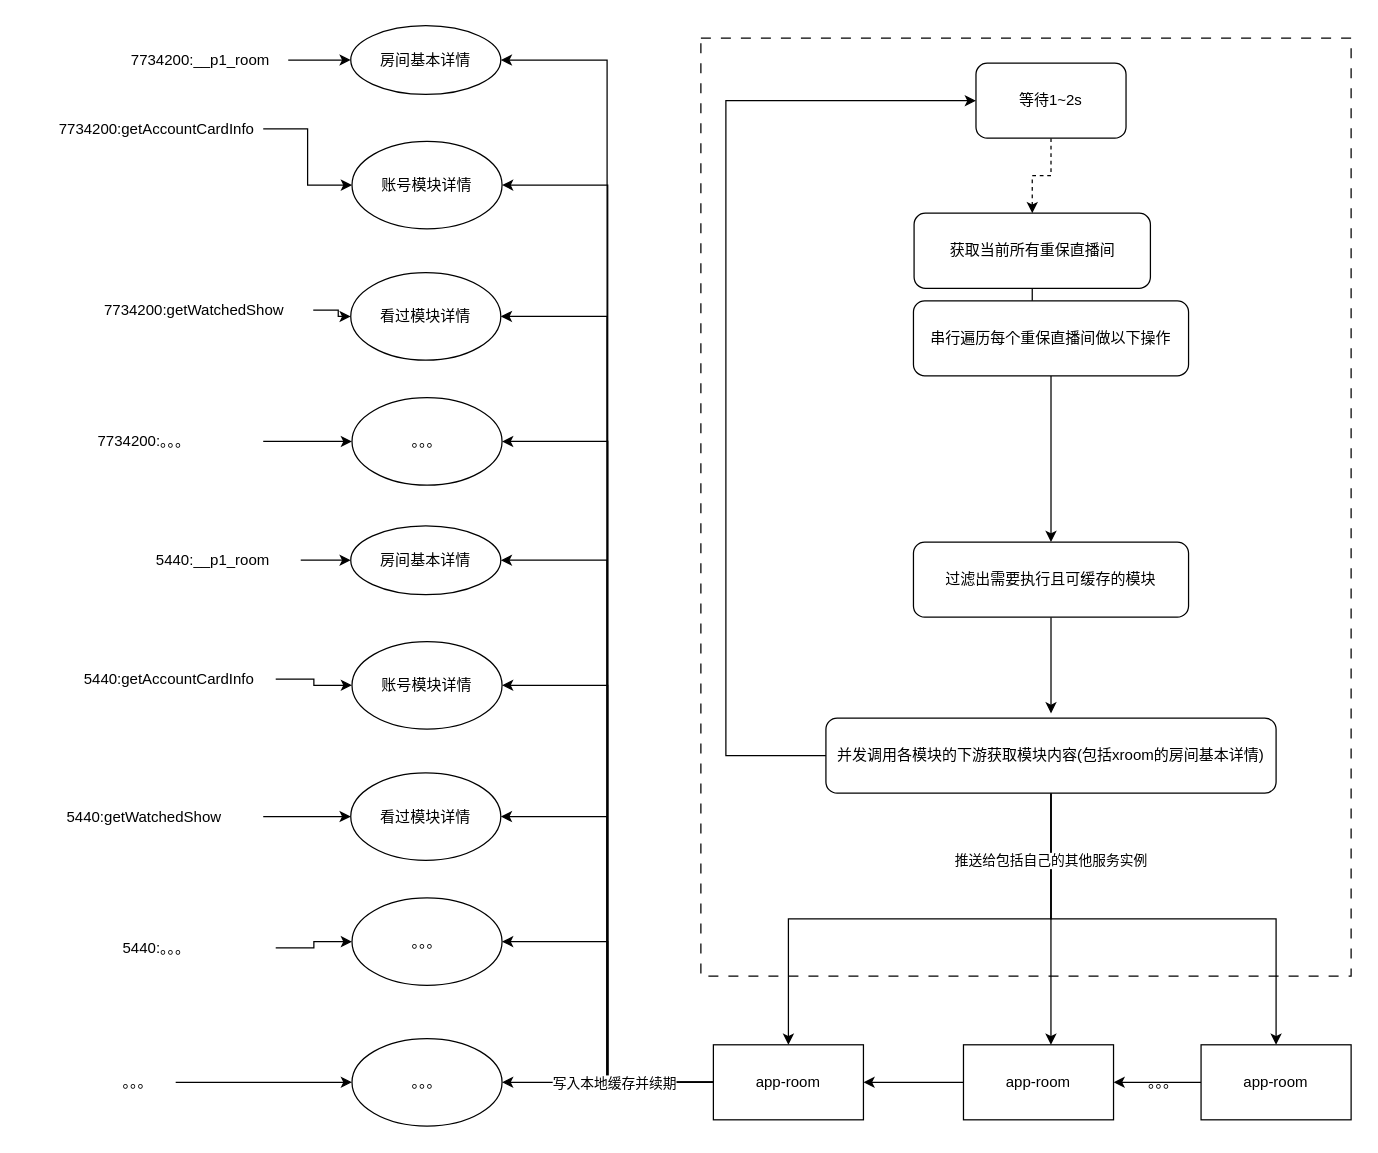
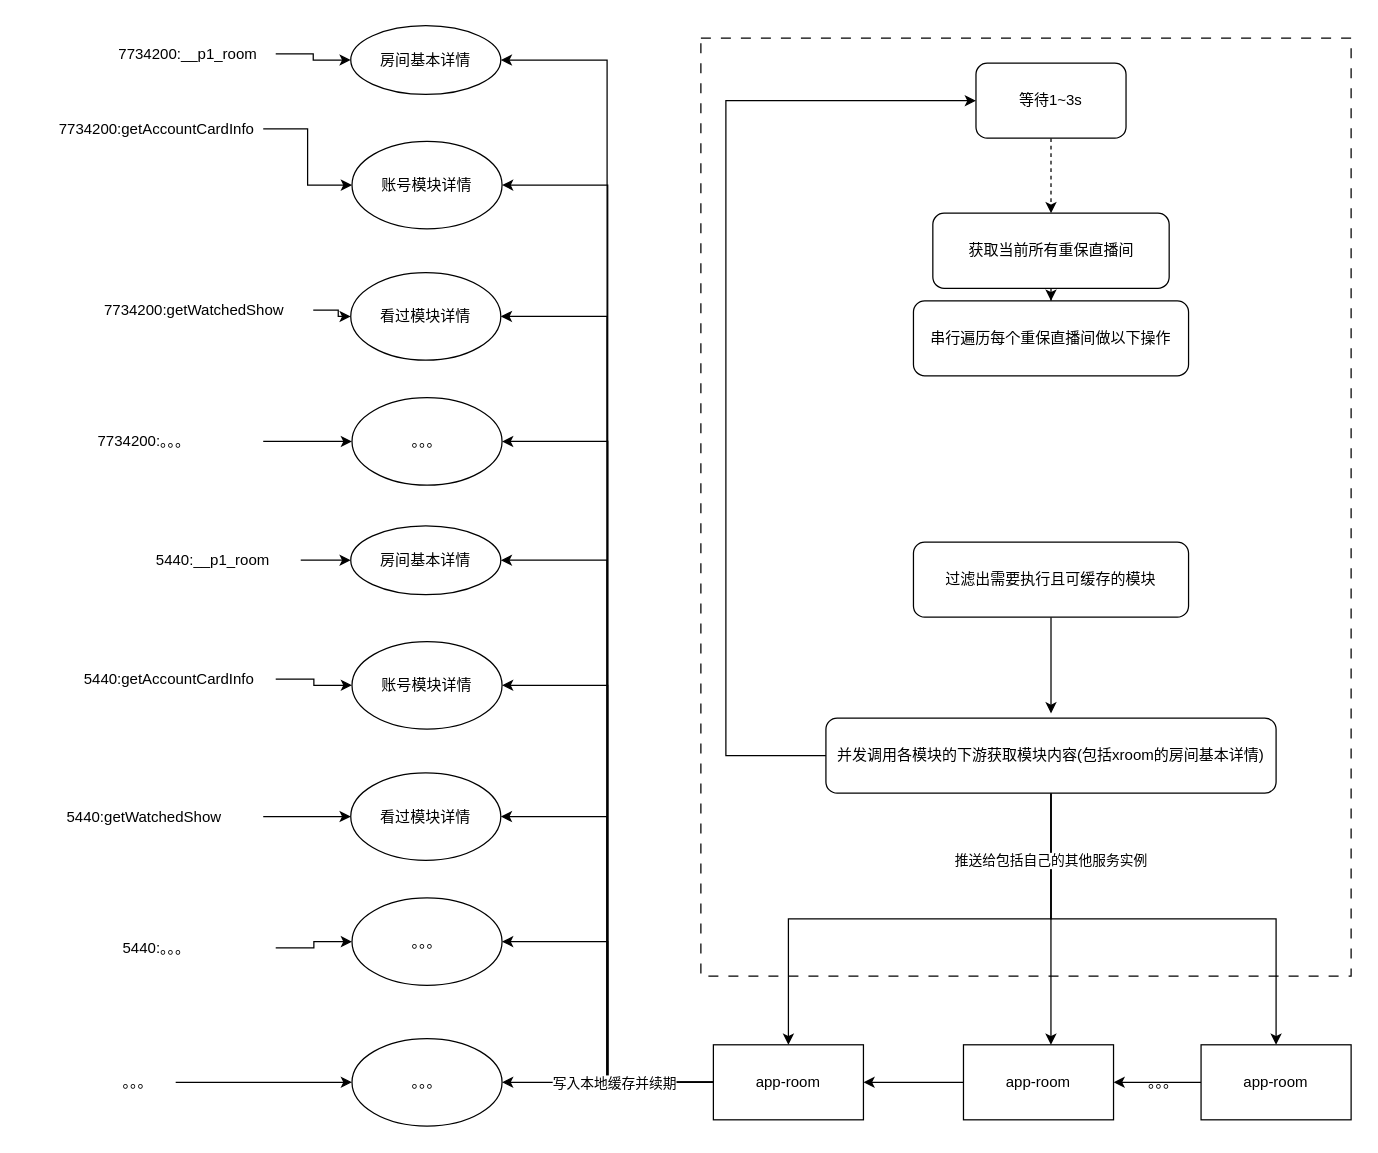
node "7734200:__p1_room": moved (201, 60) -> (188, 54)
node "等待1~2s": label "等待1~2s" -> "等待1~3s"
node "获取当前所有重保直播间": moved (1032, 251) -> (1051, 251)
edge "串行遍历每个重保直播间做以下操作" -> "过滤出需要执行且可缓存的模块": removed
